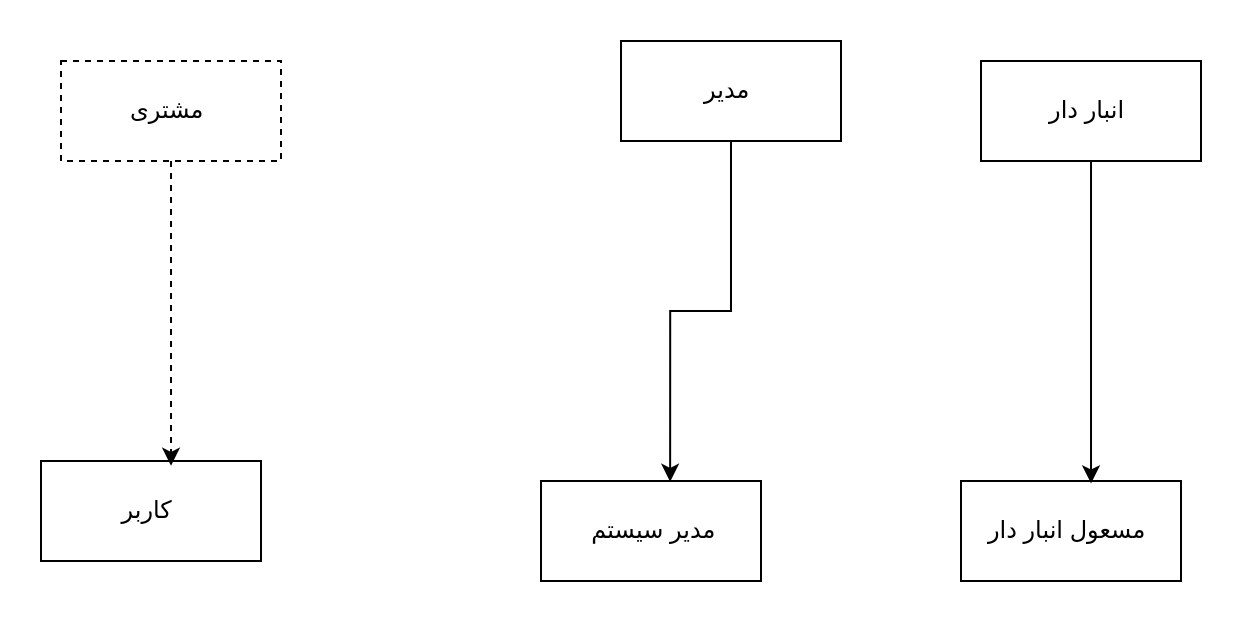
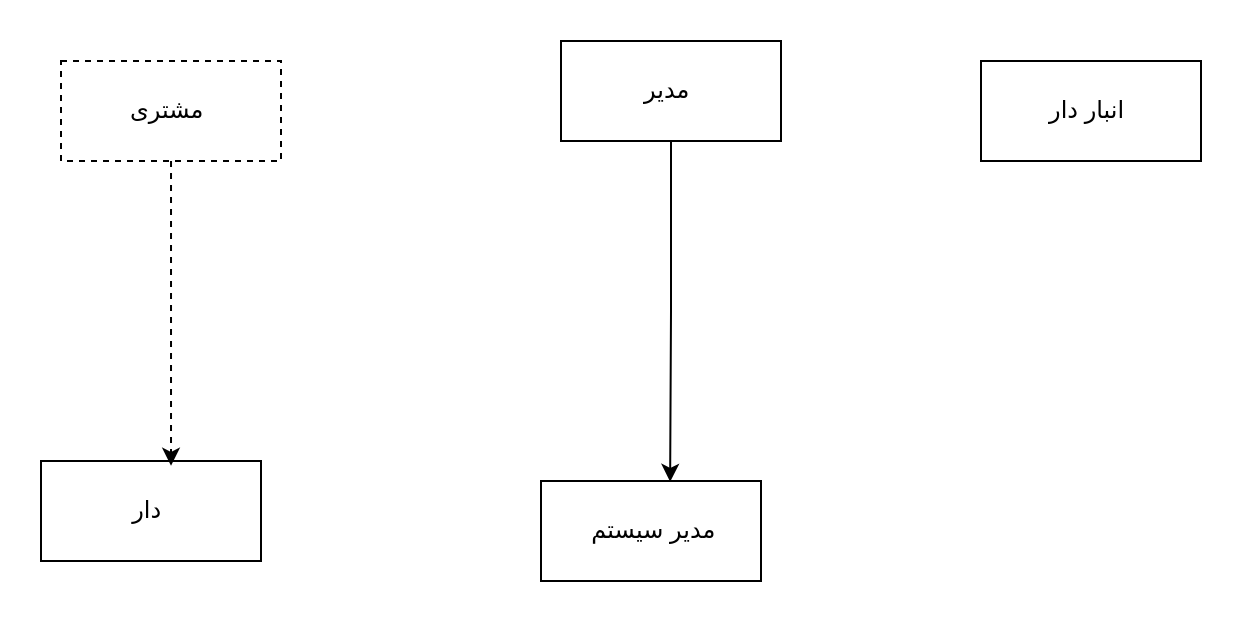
node "مدیر": moved (731, 91) -> (671, 91)
edge "انبار دار" -> "مسعول انبار دار": removed
node "کاربر": label "کاربر" -> "دار"
node "مسعول انبار دار": removed
